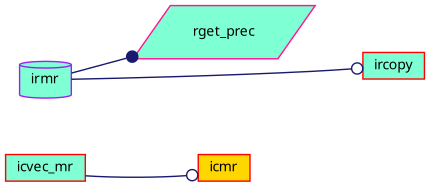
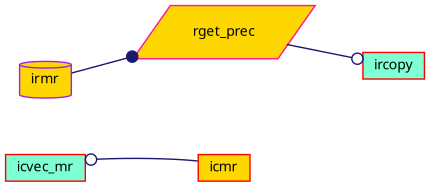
node "rget_prec": fillcolor aquamarine -> gold
edge "irmr" -> "ircopy": now "rget_prec" -> "ircopy"
node "irmr": fillcolor aquamarine -> gold
edge "icvec_mr" -> "icmr": reversed
